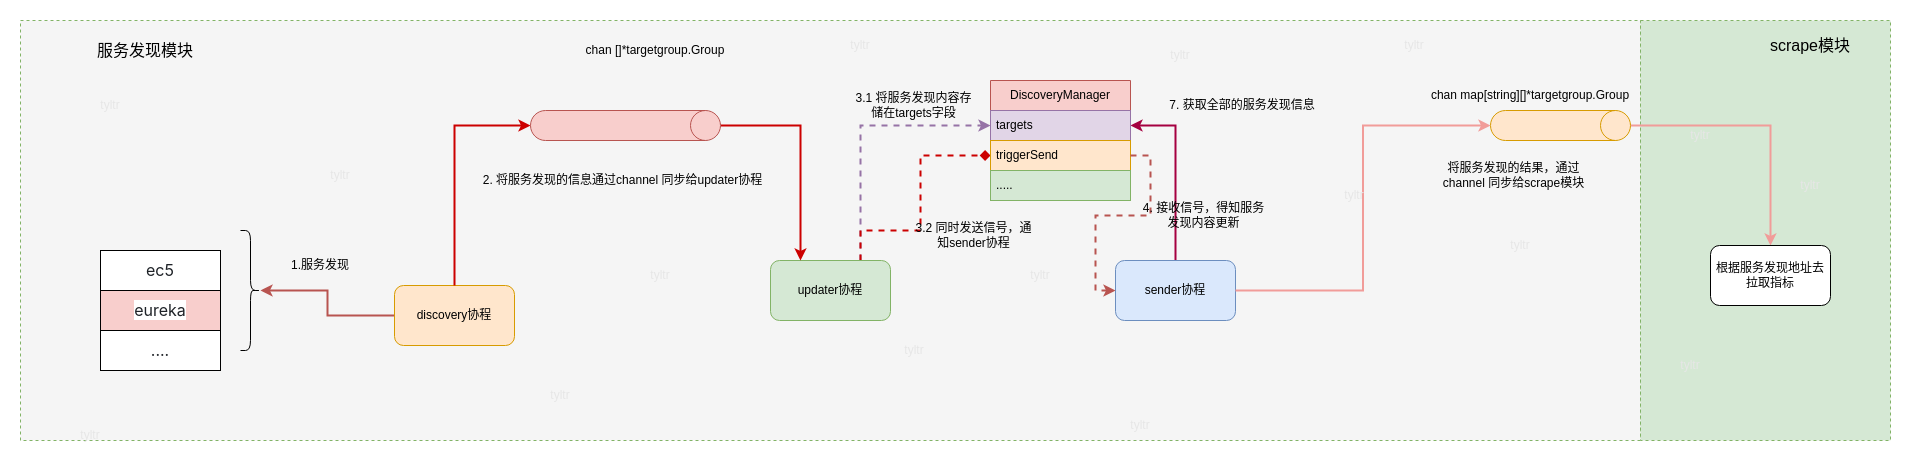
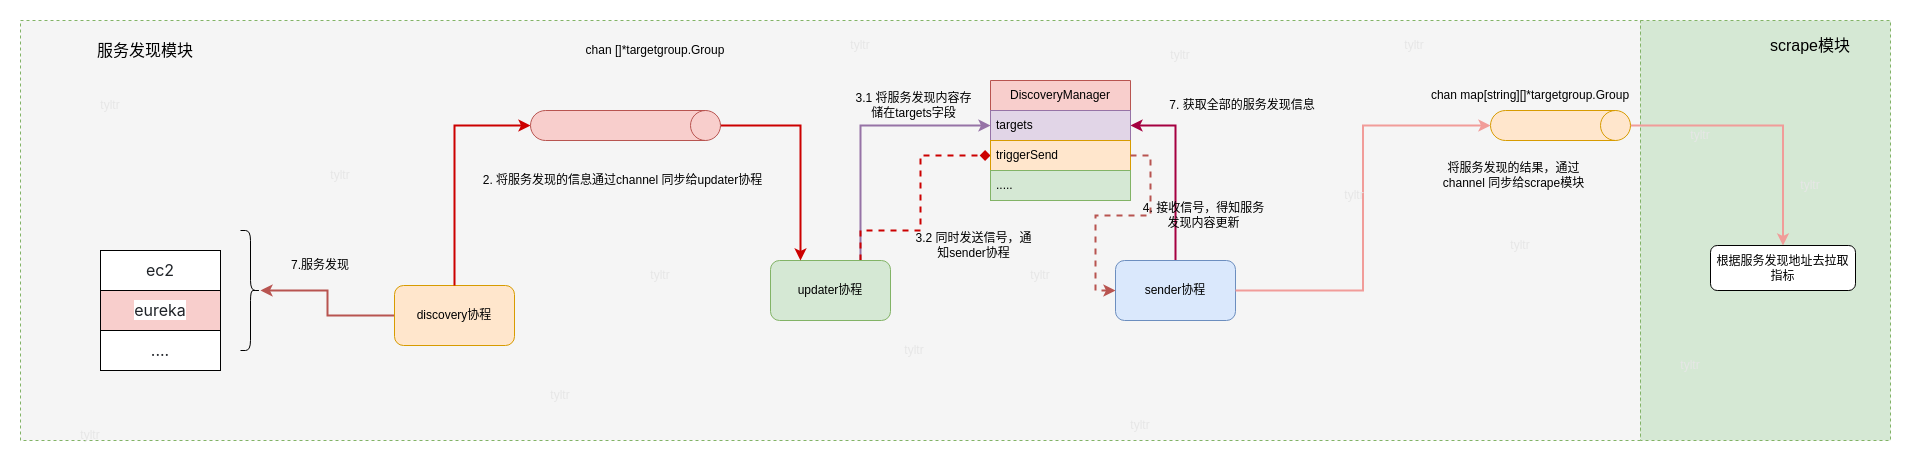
edge "updater协程" -> "targets": style dashed -> solid
node "3.2 同时发送信号，通知sender协程": moved (974, 236) -> (974, 246)
node "1.服务发现": label "1.服务发现" -> "7.服务发现"
node "ec5": label "ec5" -> "ec2"
node "根据服务发现地址去拉取指标": size 120x60 -> 145x45
